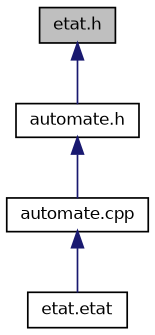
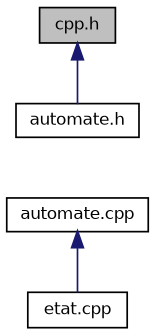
node "etat.h": label "etat.h" -> "cpp.h"
edge "automate.cpp" -> "automate.h": removed
node "etat.etat": label "etat.etat" -> "etat.cpp"
